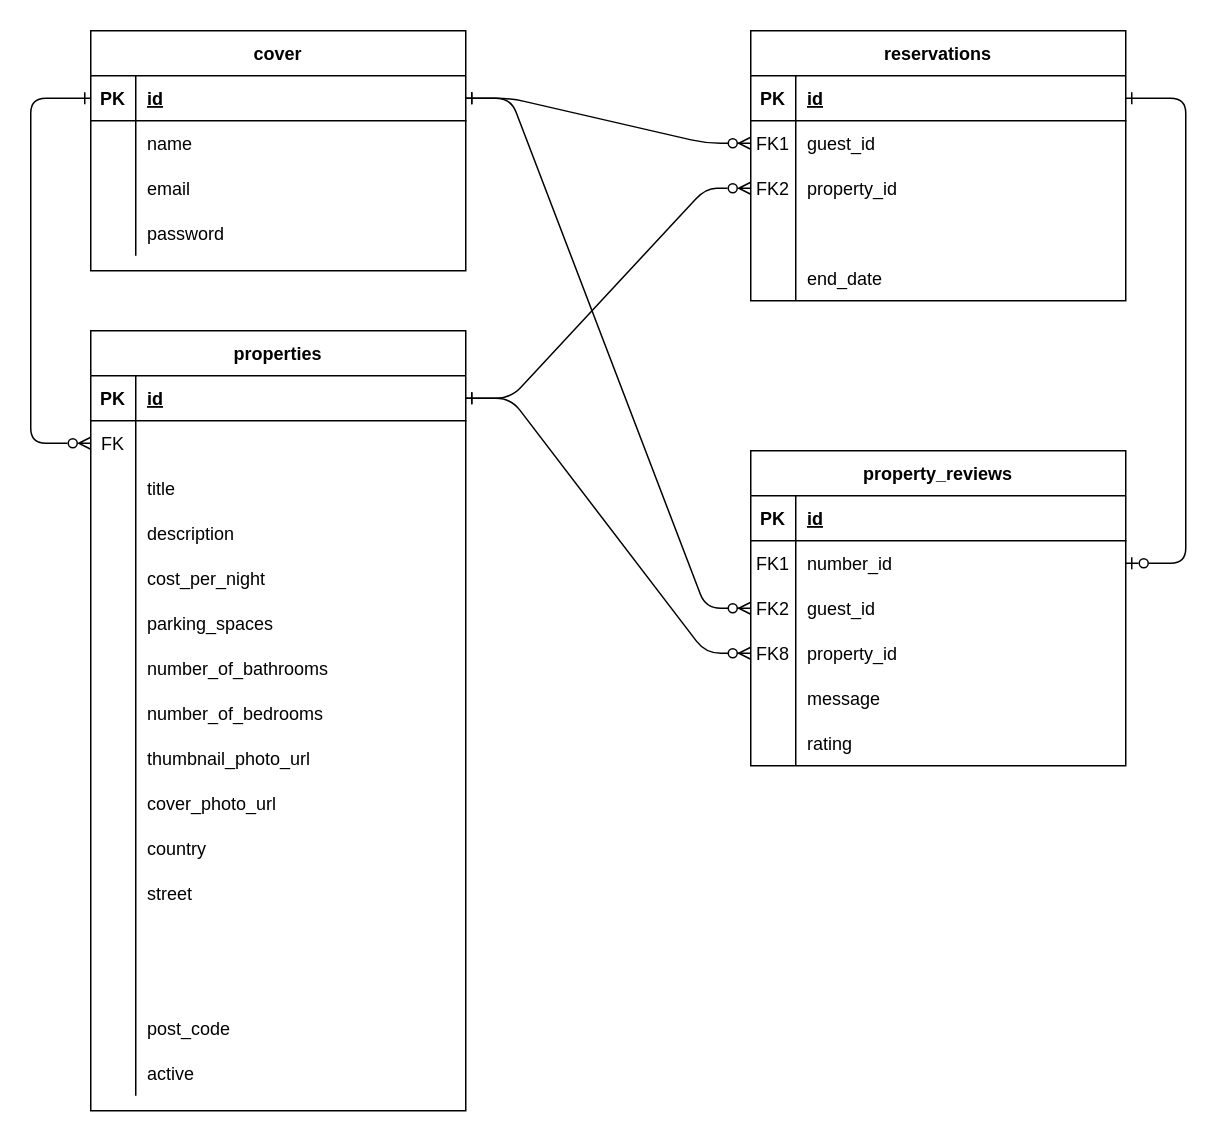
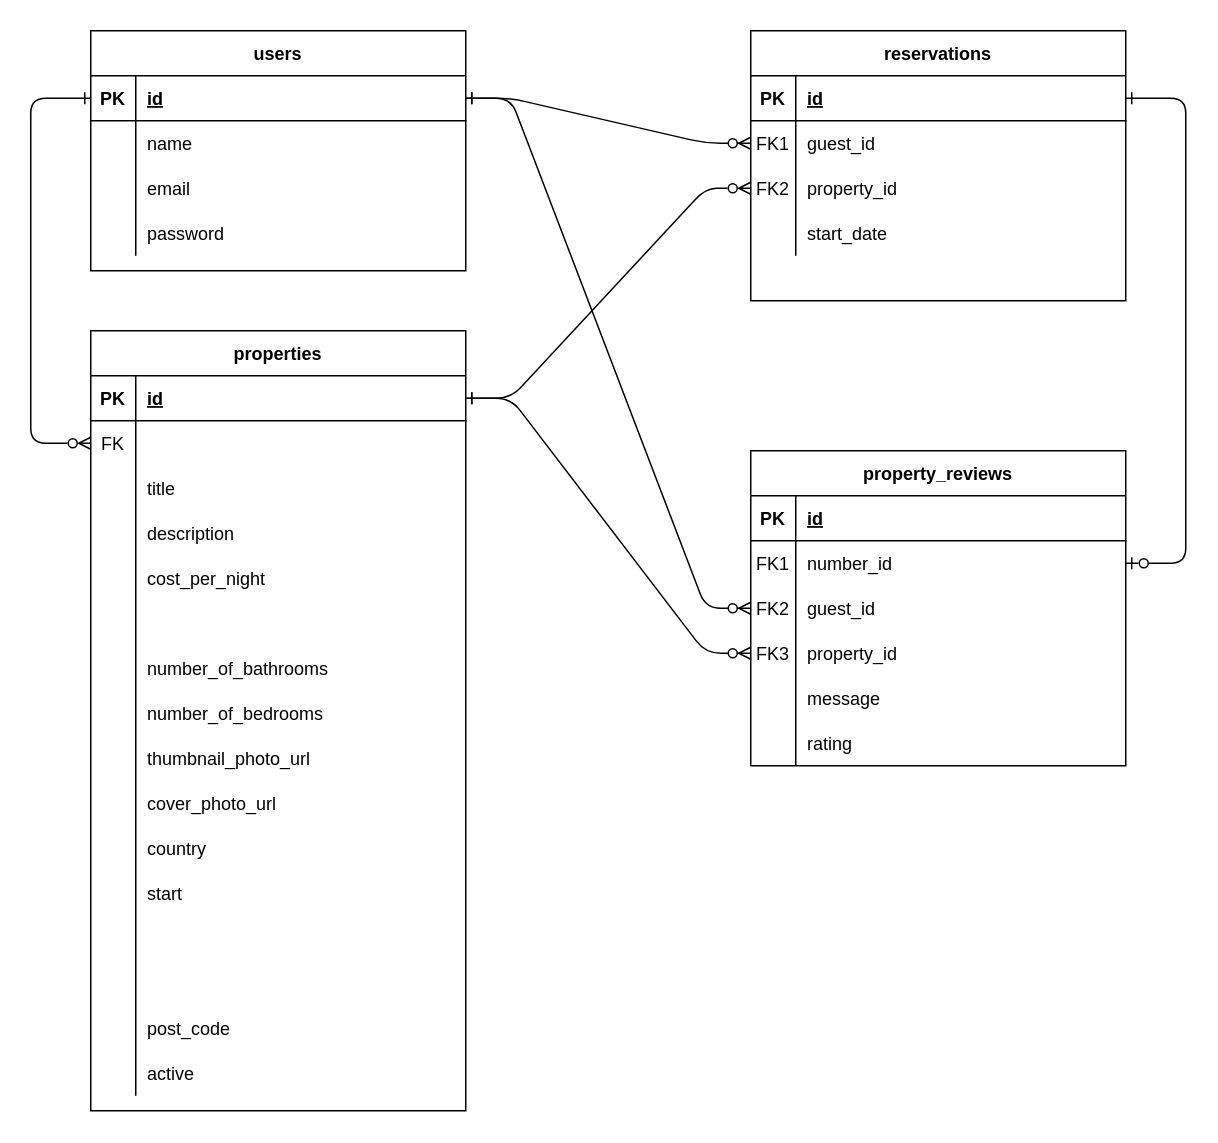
node "cover": label "cover" -> "users"
node "start_date": added
node "end_date": removed
node "parking_spaces": removed
node "FK8": label "FK8" -> "FK3"
node "street": label "street" -> "start"
